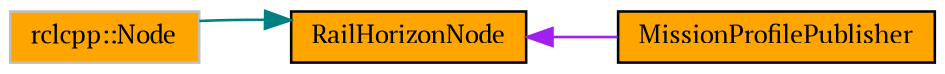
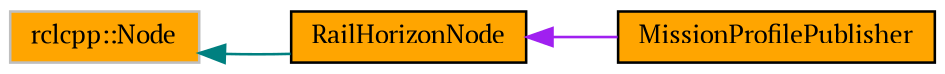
edge "rclcpp::Node" -> "RailHorizonNode": reversed
